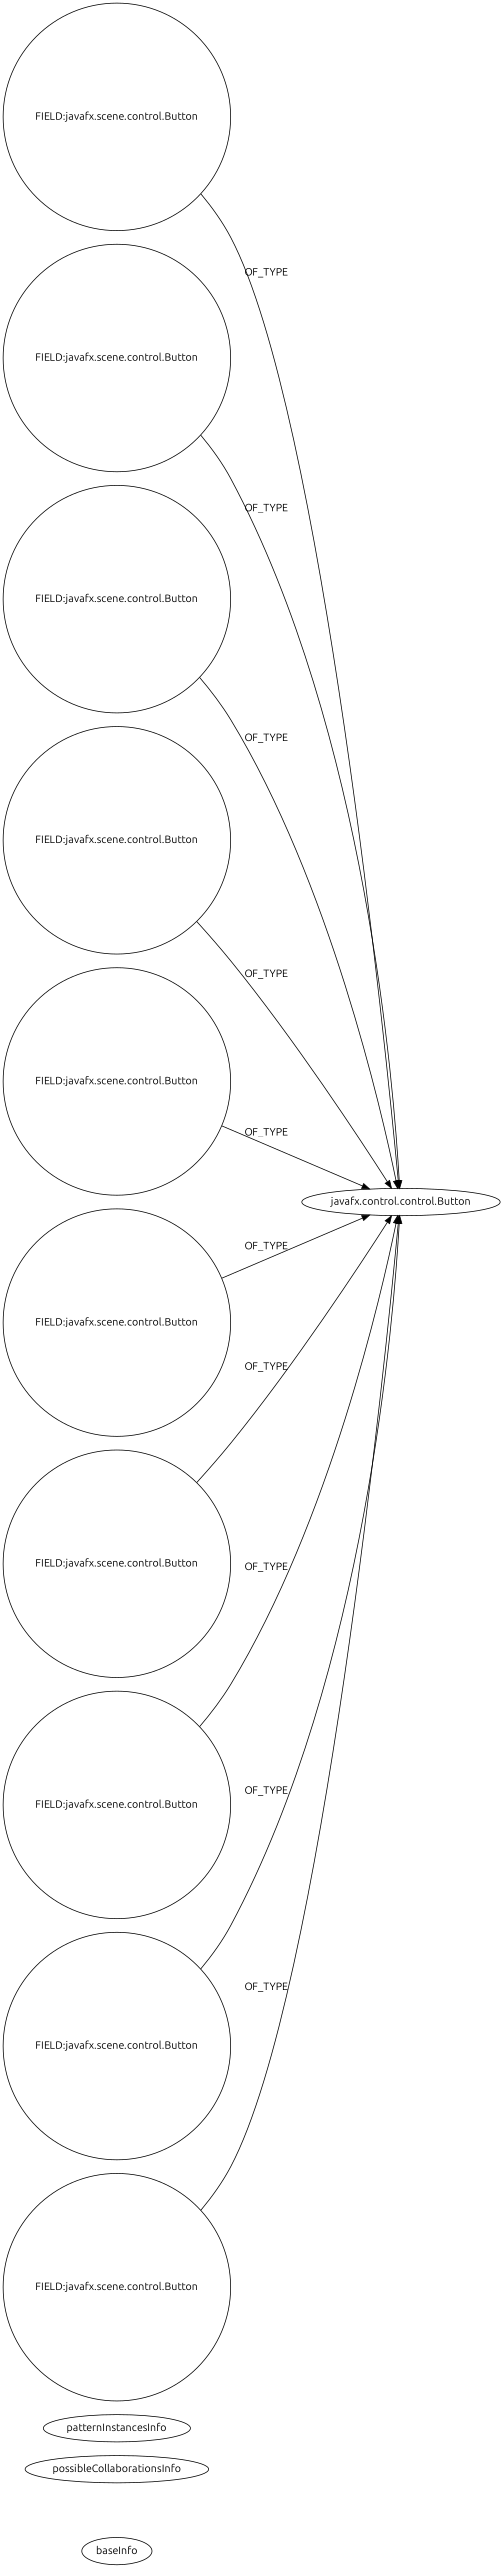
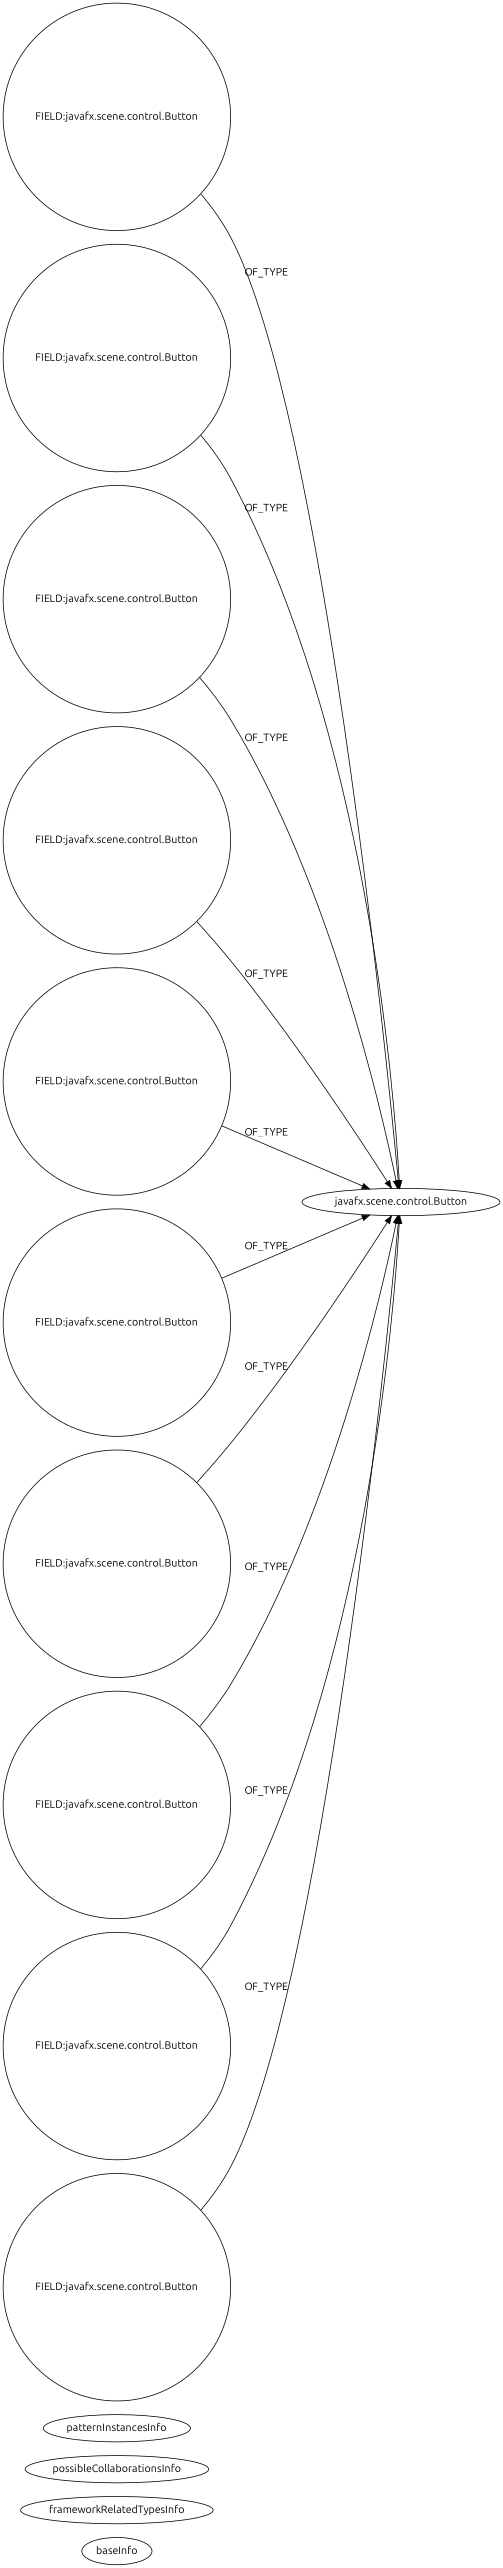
node "javafx.control.control.Button": label "javafx.control.control.Button" -> "javafx.scene.control.Button"
node "frameworkRelatedTypesInfo": added
